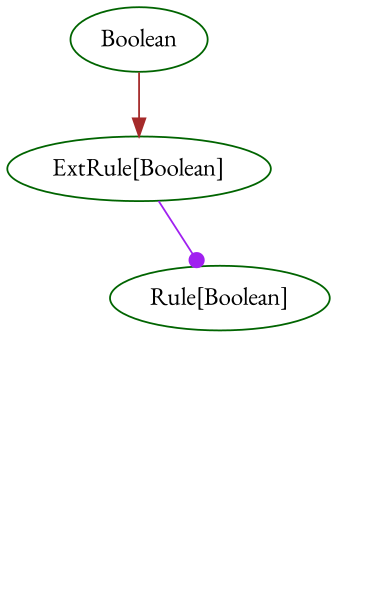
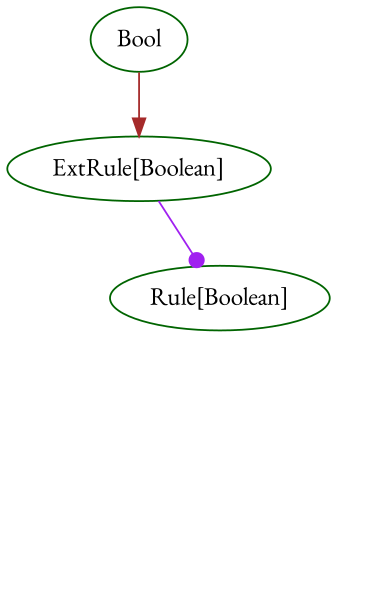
node "Boolean": label "Boolean" -> "Bool"
